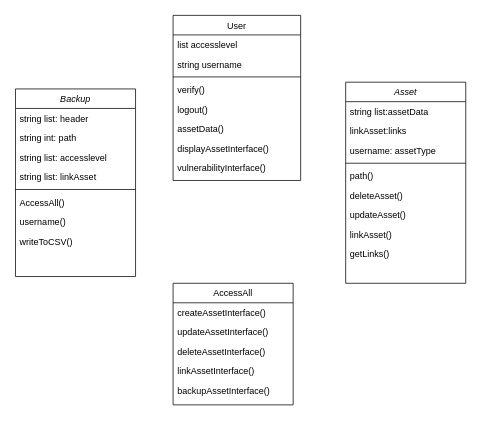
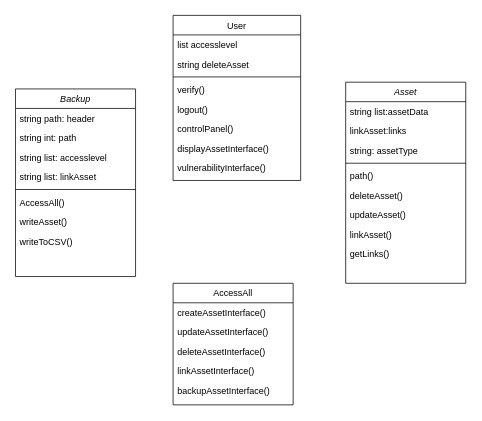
node "string username": label "string username" -> "string deleteAsset"
node "string list: header": label "string list: header" -> "string path: header"
node "assetData()": label "assetData()" -> "controlPanel()"
node "username: assetType": label "username: assetType" -> "string: assetType"
node "username()": label "username()" -> "writeAsset()"
